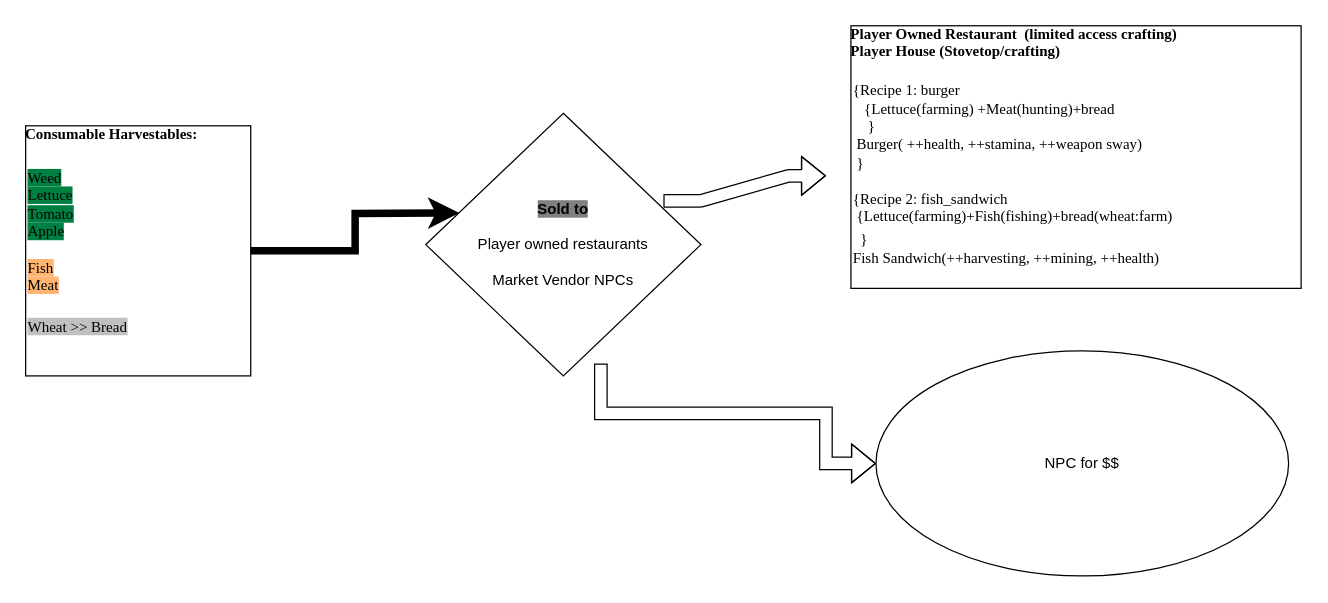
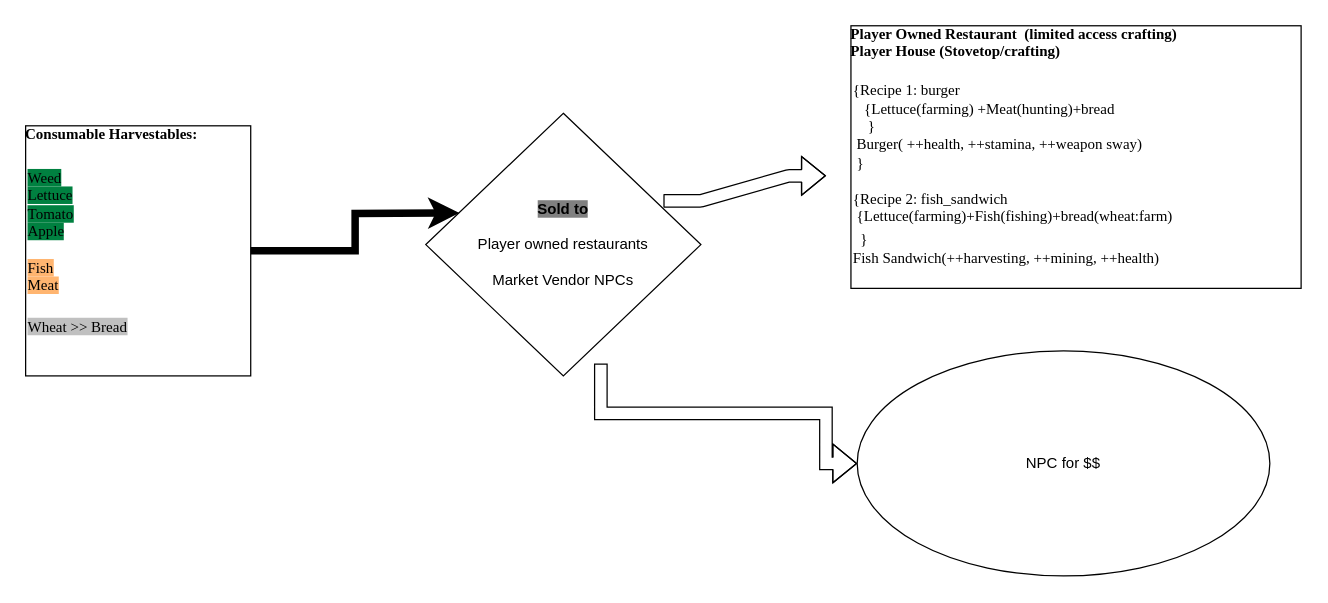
node "NPC for $$": moved (1082, 463) -> (1063, 463)
